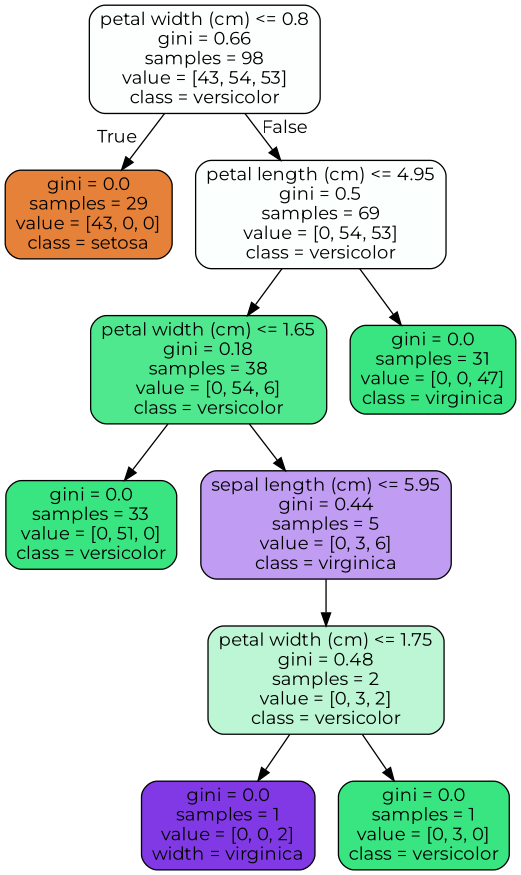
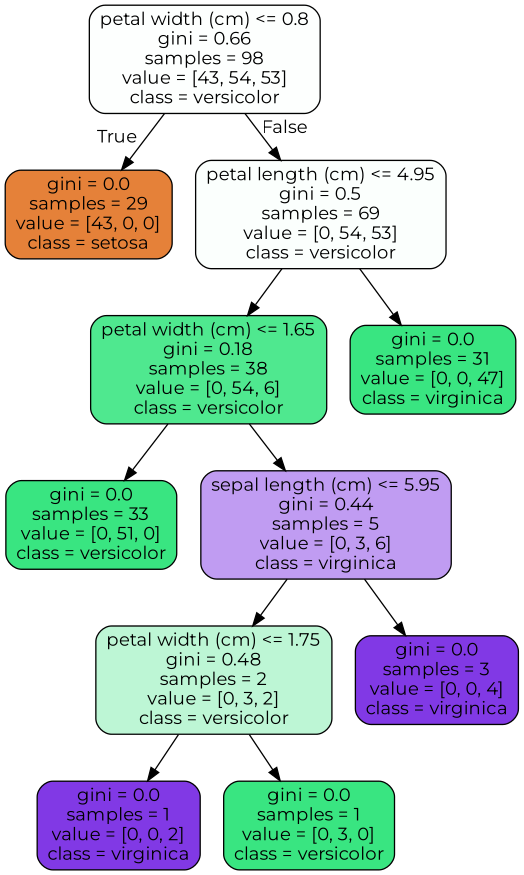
node "gini = 0.0 samples = 3 value = [0, 0, 4] class = virginica": added
node "gini = 0.0 samples = 1 value = [0, 0, 2] width = virginica": label "gini = 0.0 samples = 1 value = [0, 0, 2] width = virginica" -> "gini = 0.0 samples = 1 value = [0, 0, 2] class = virginica"
